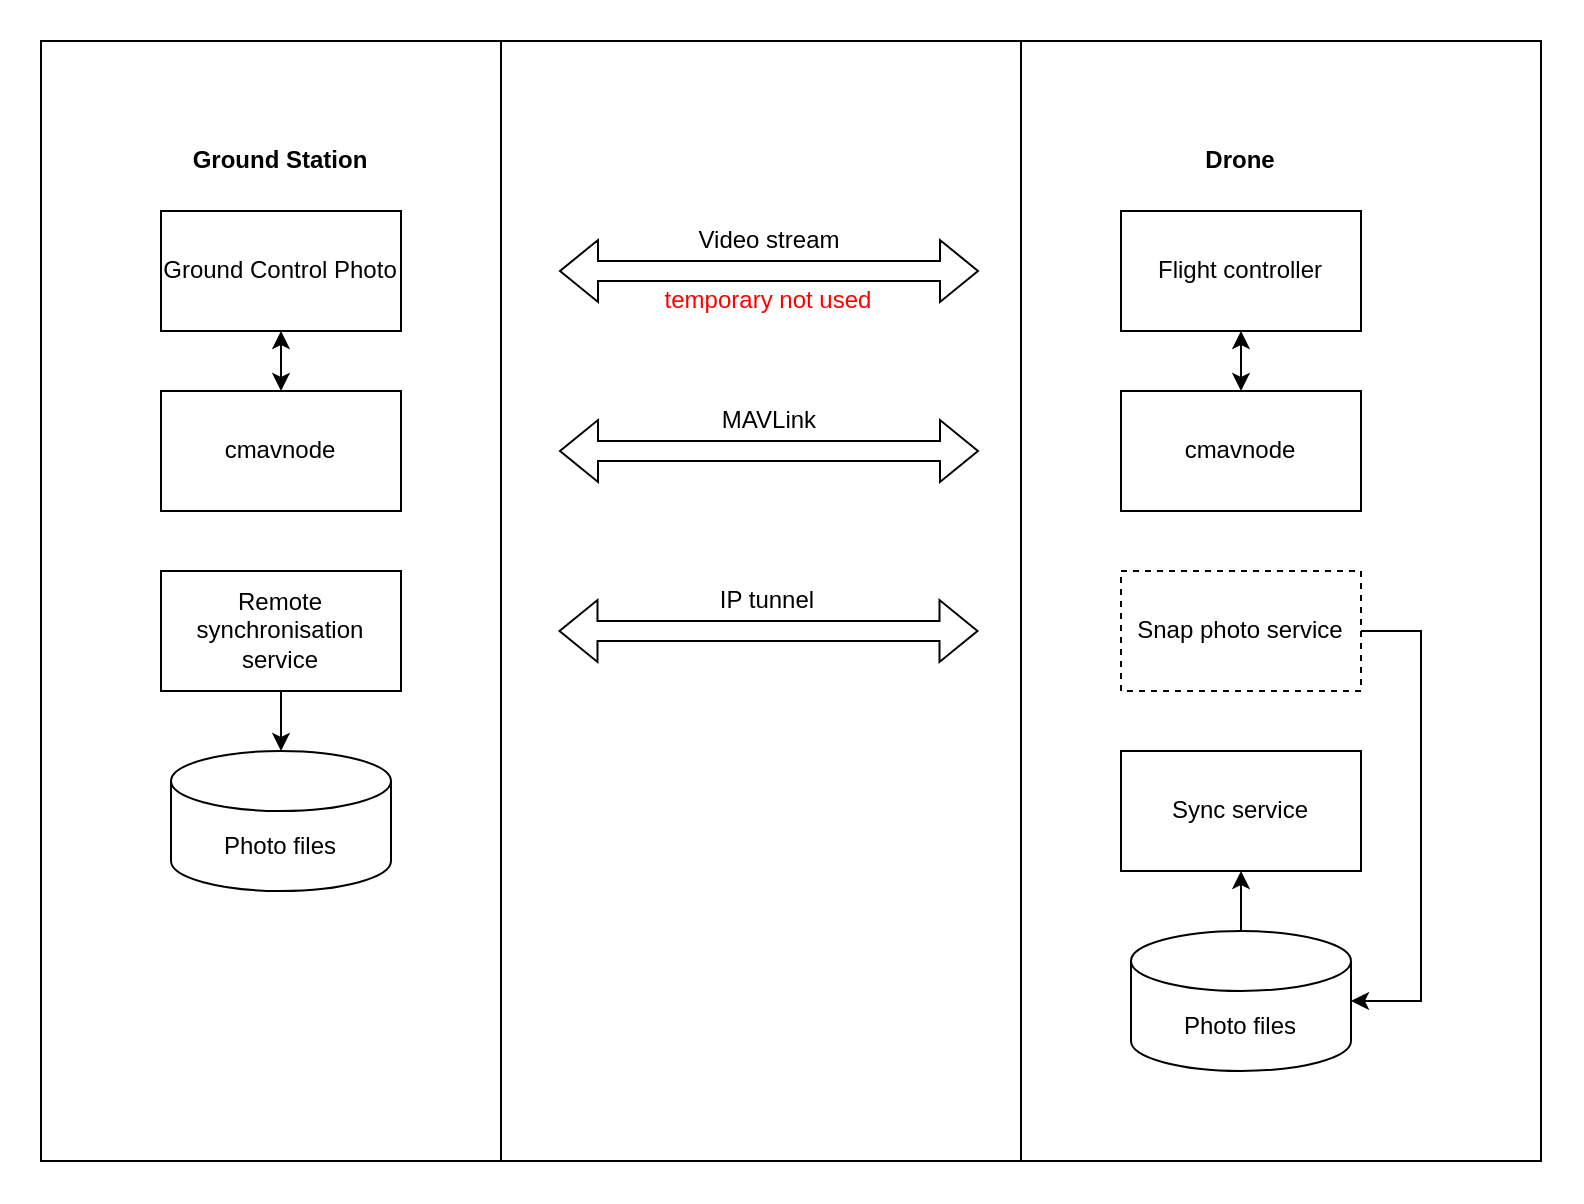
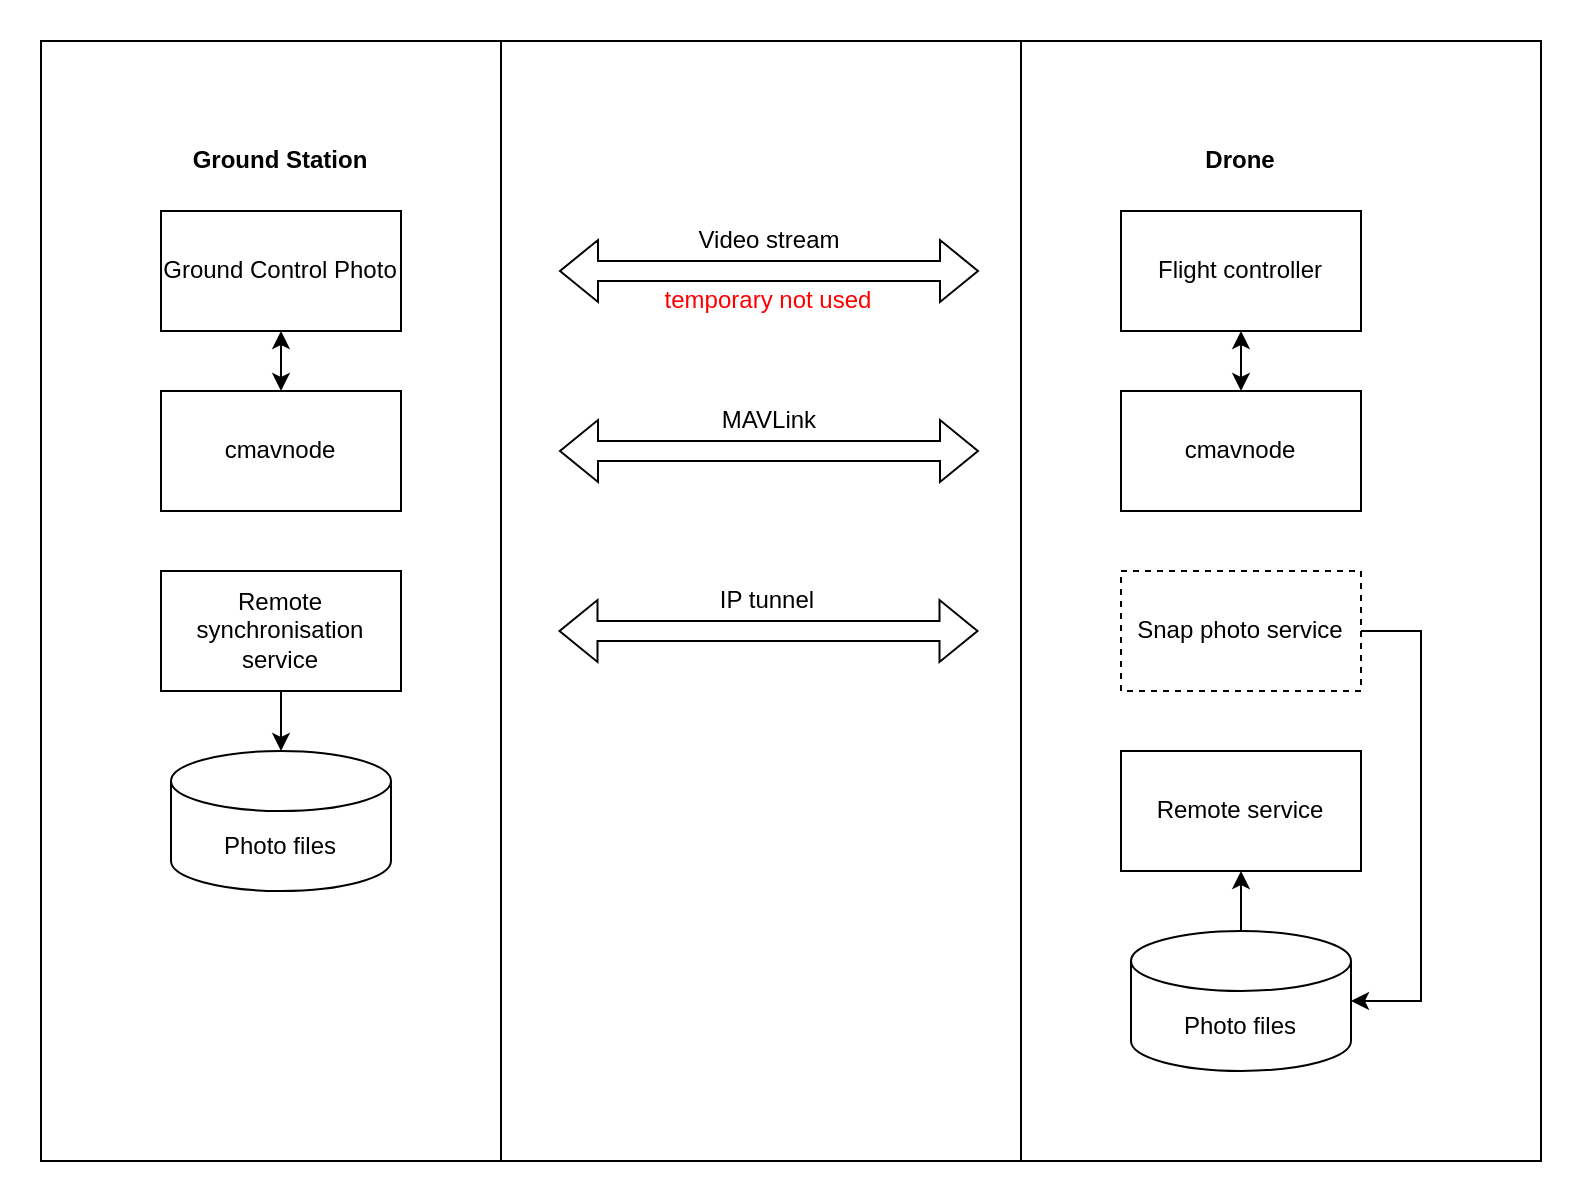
node "Sync service": label "Sync service" -> "Remote service"
